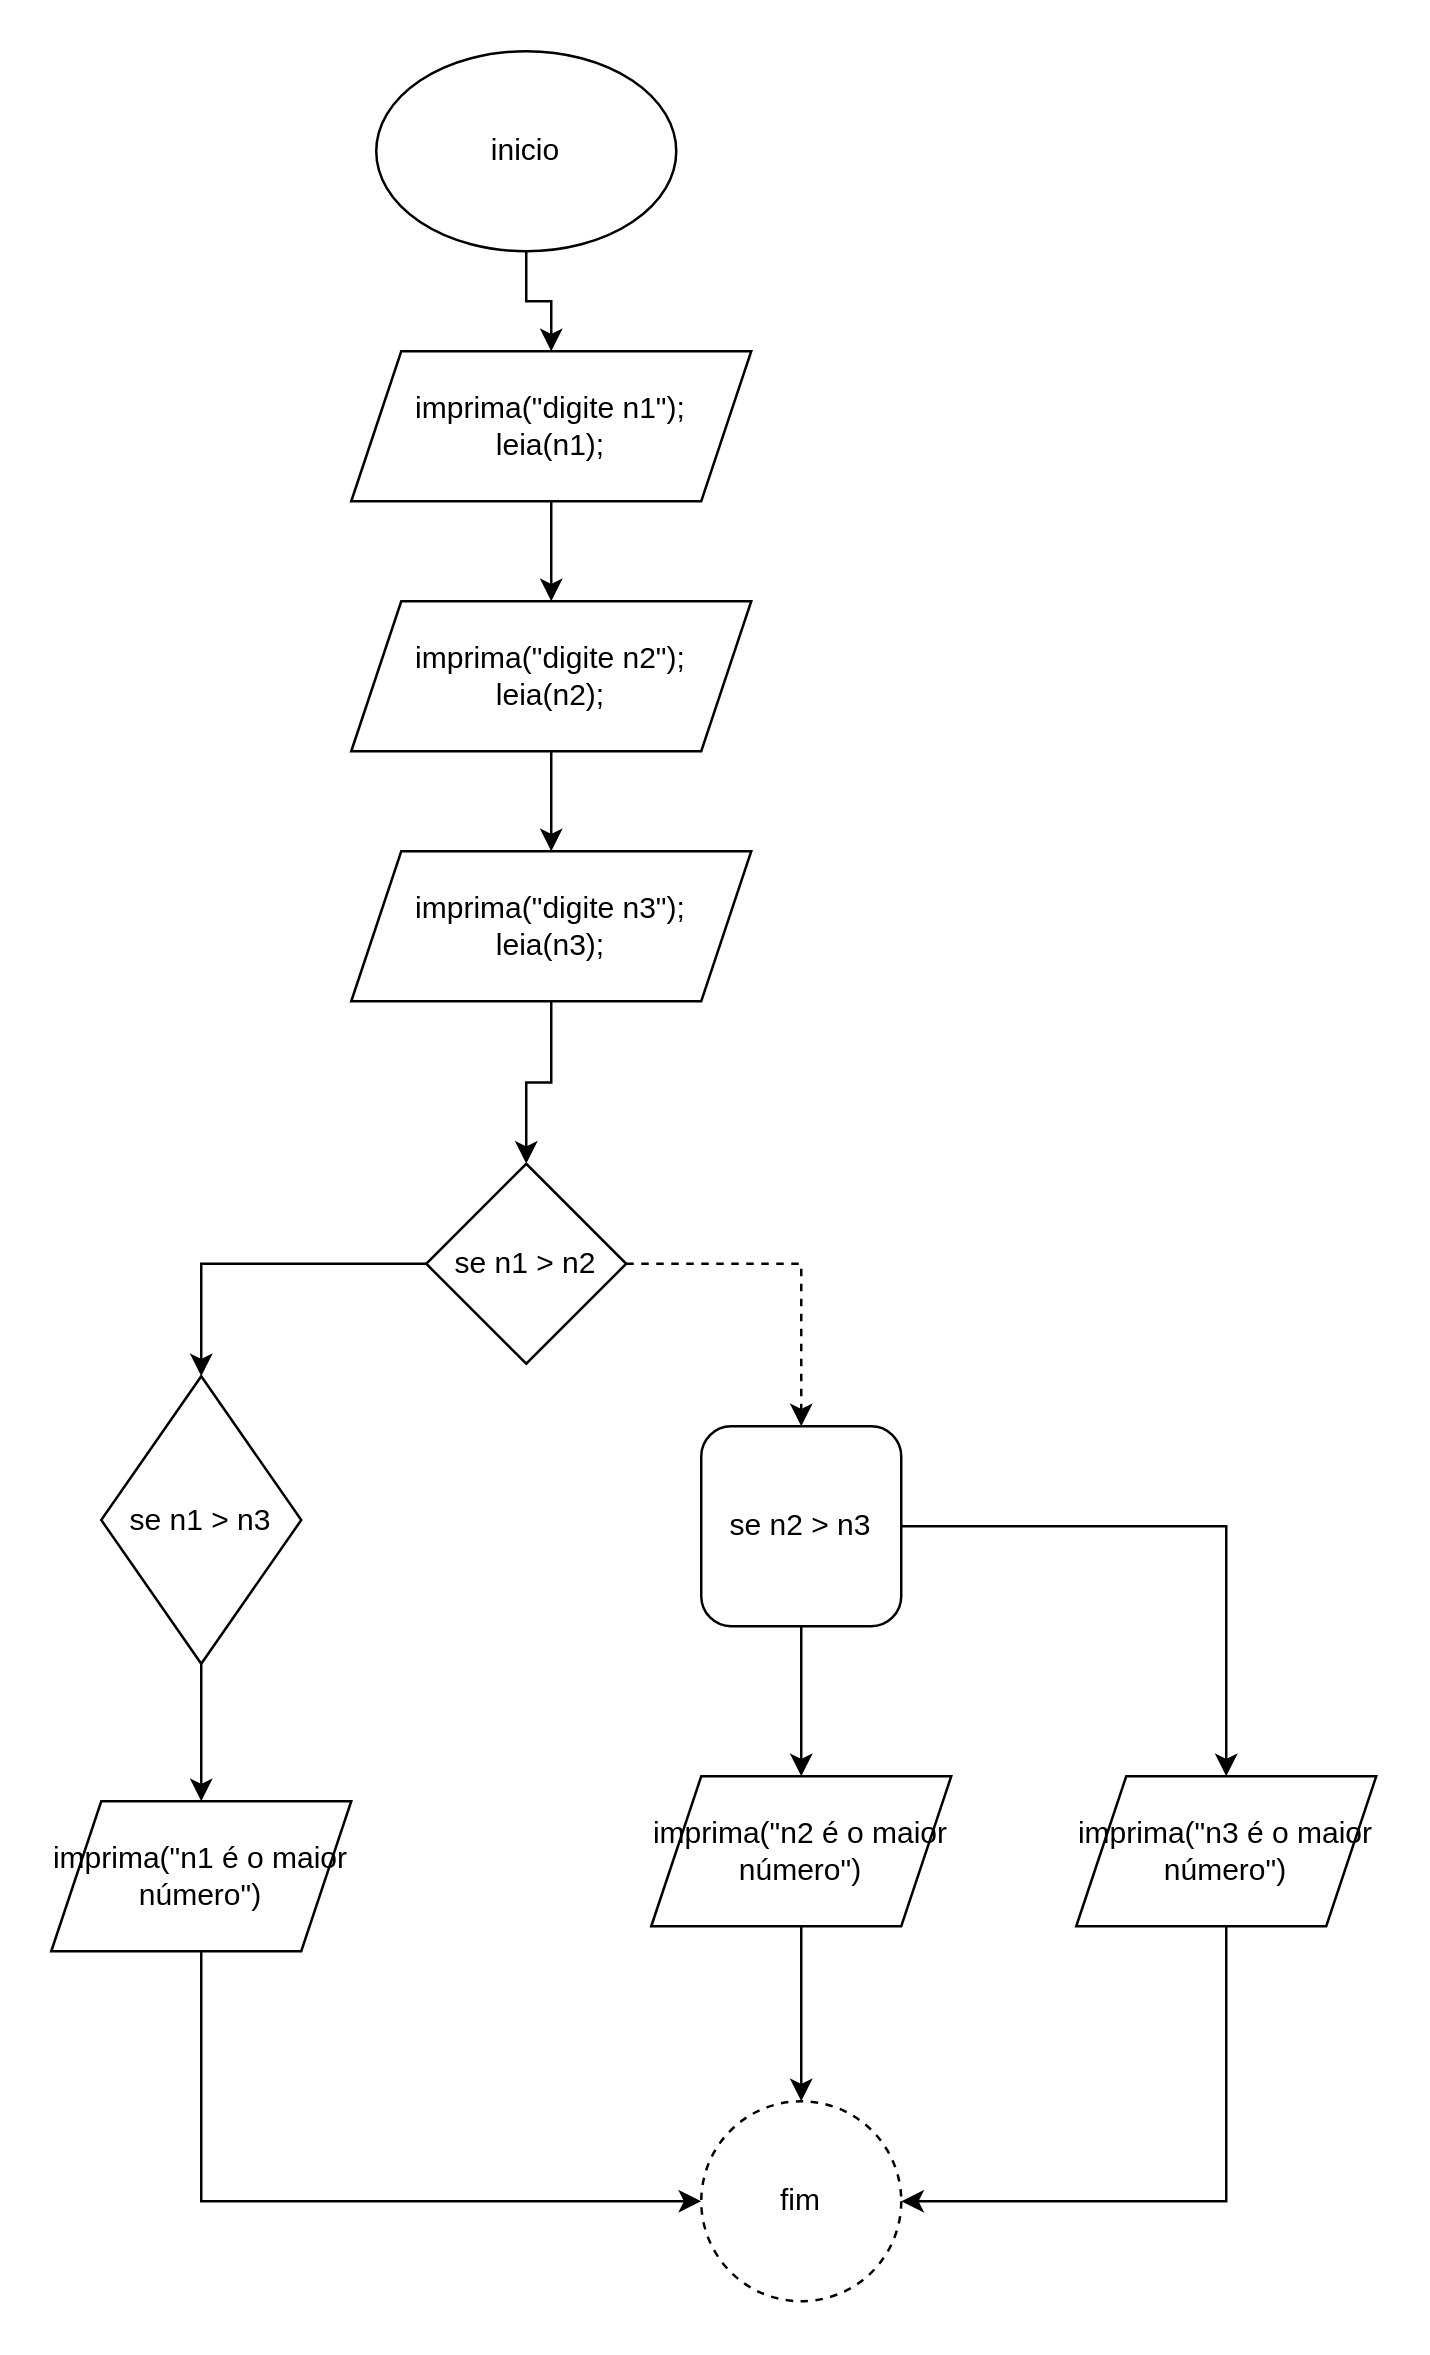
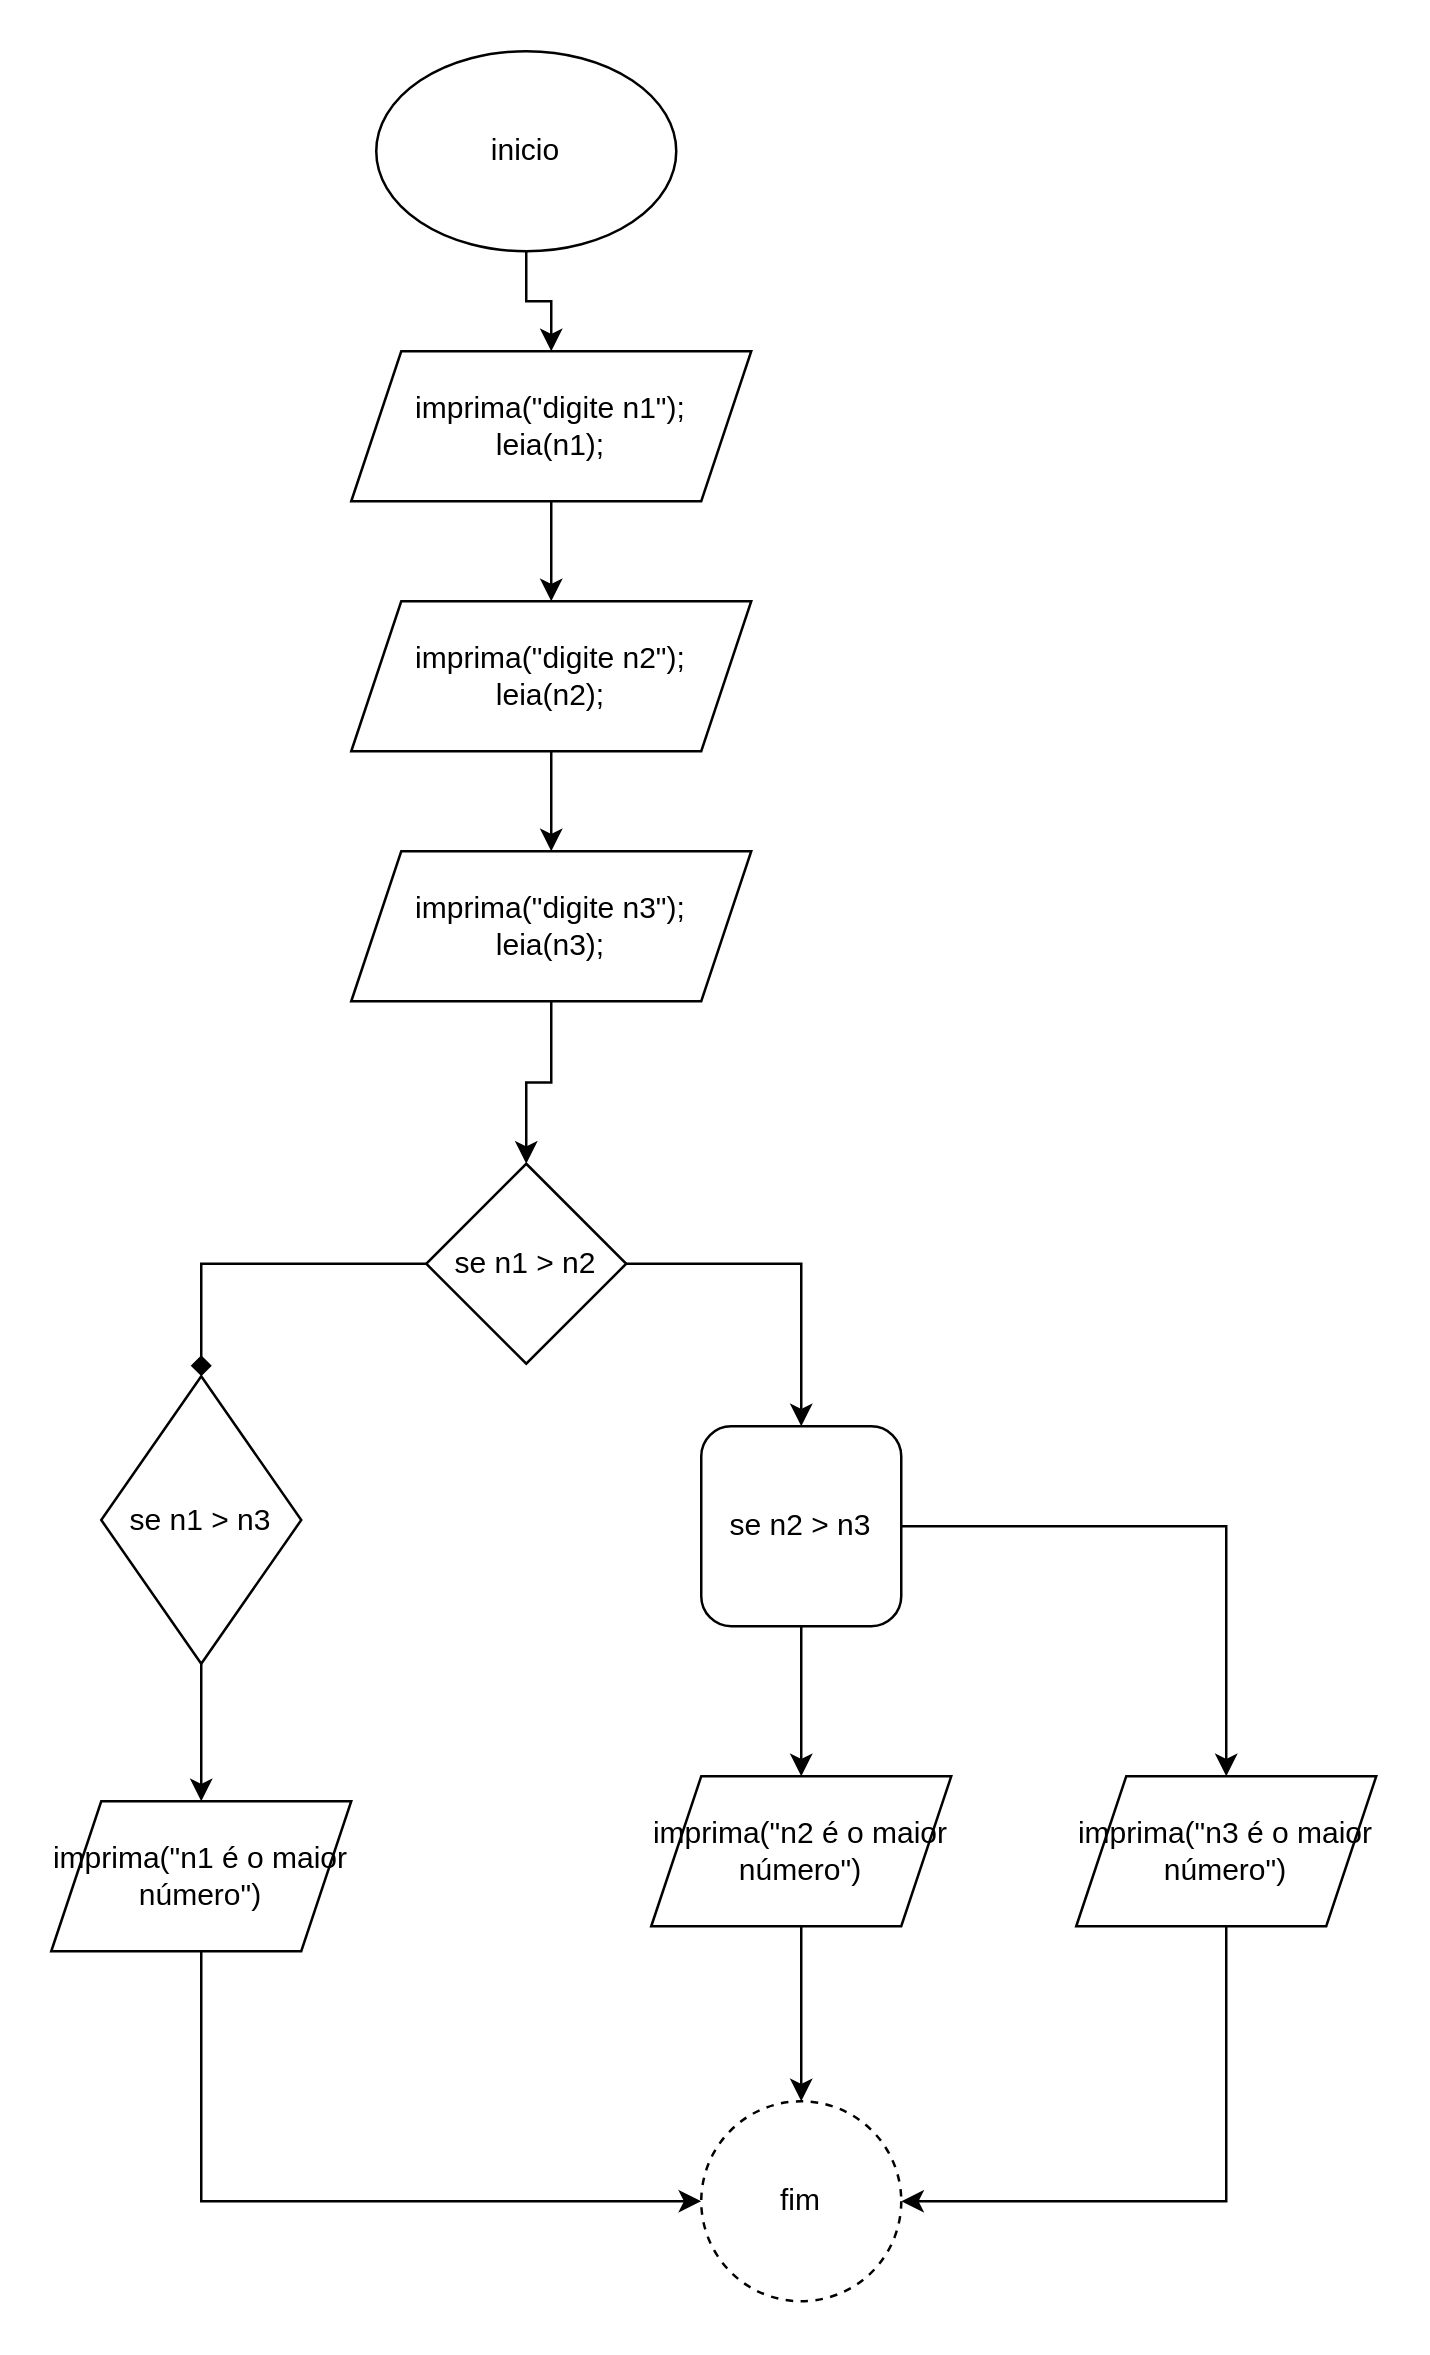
edge "se n1 > n2" -> "se n2 > n3": style dashed -> solid
edge "se n1 > n2" -> "se n1 > n3": arrowhead classic -> diamond
